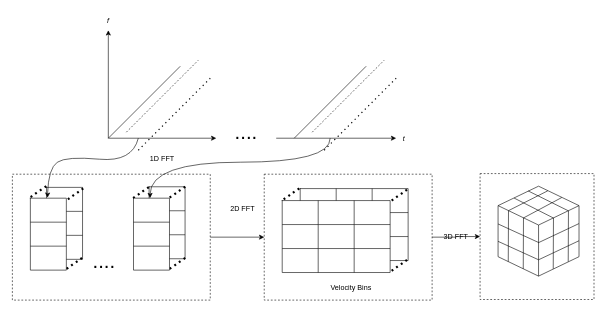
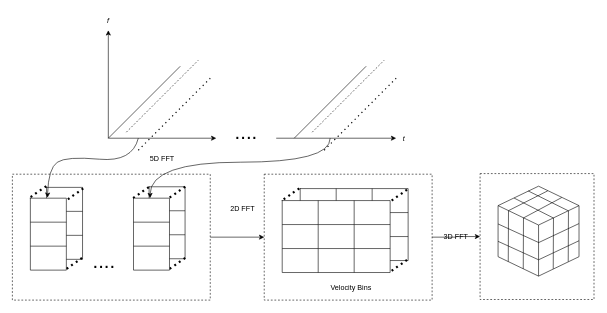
node "1D FFT": label "1D FFT" -> "5D FFT"
